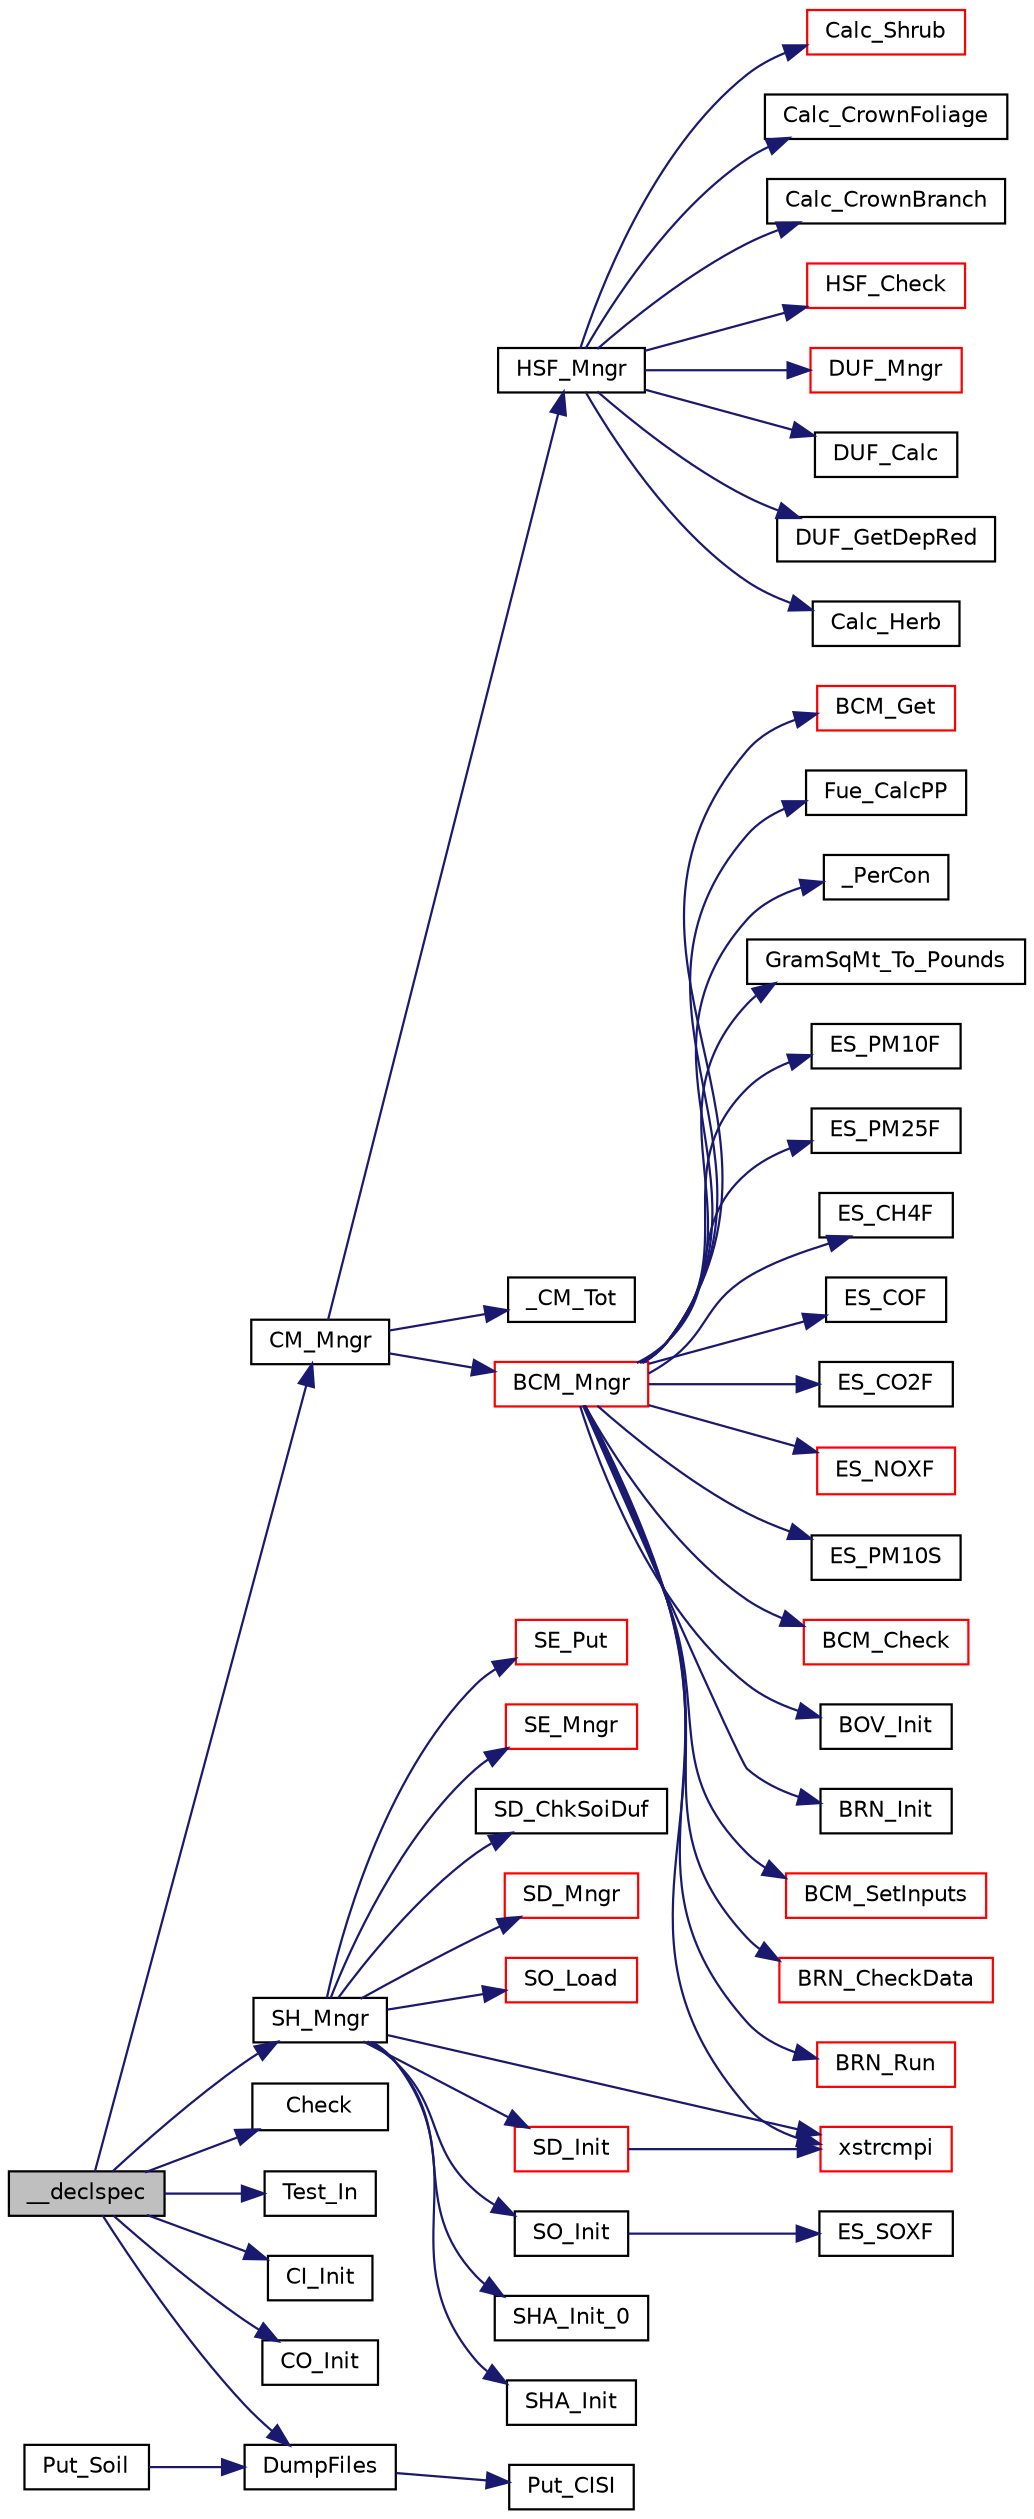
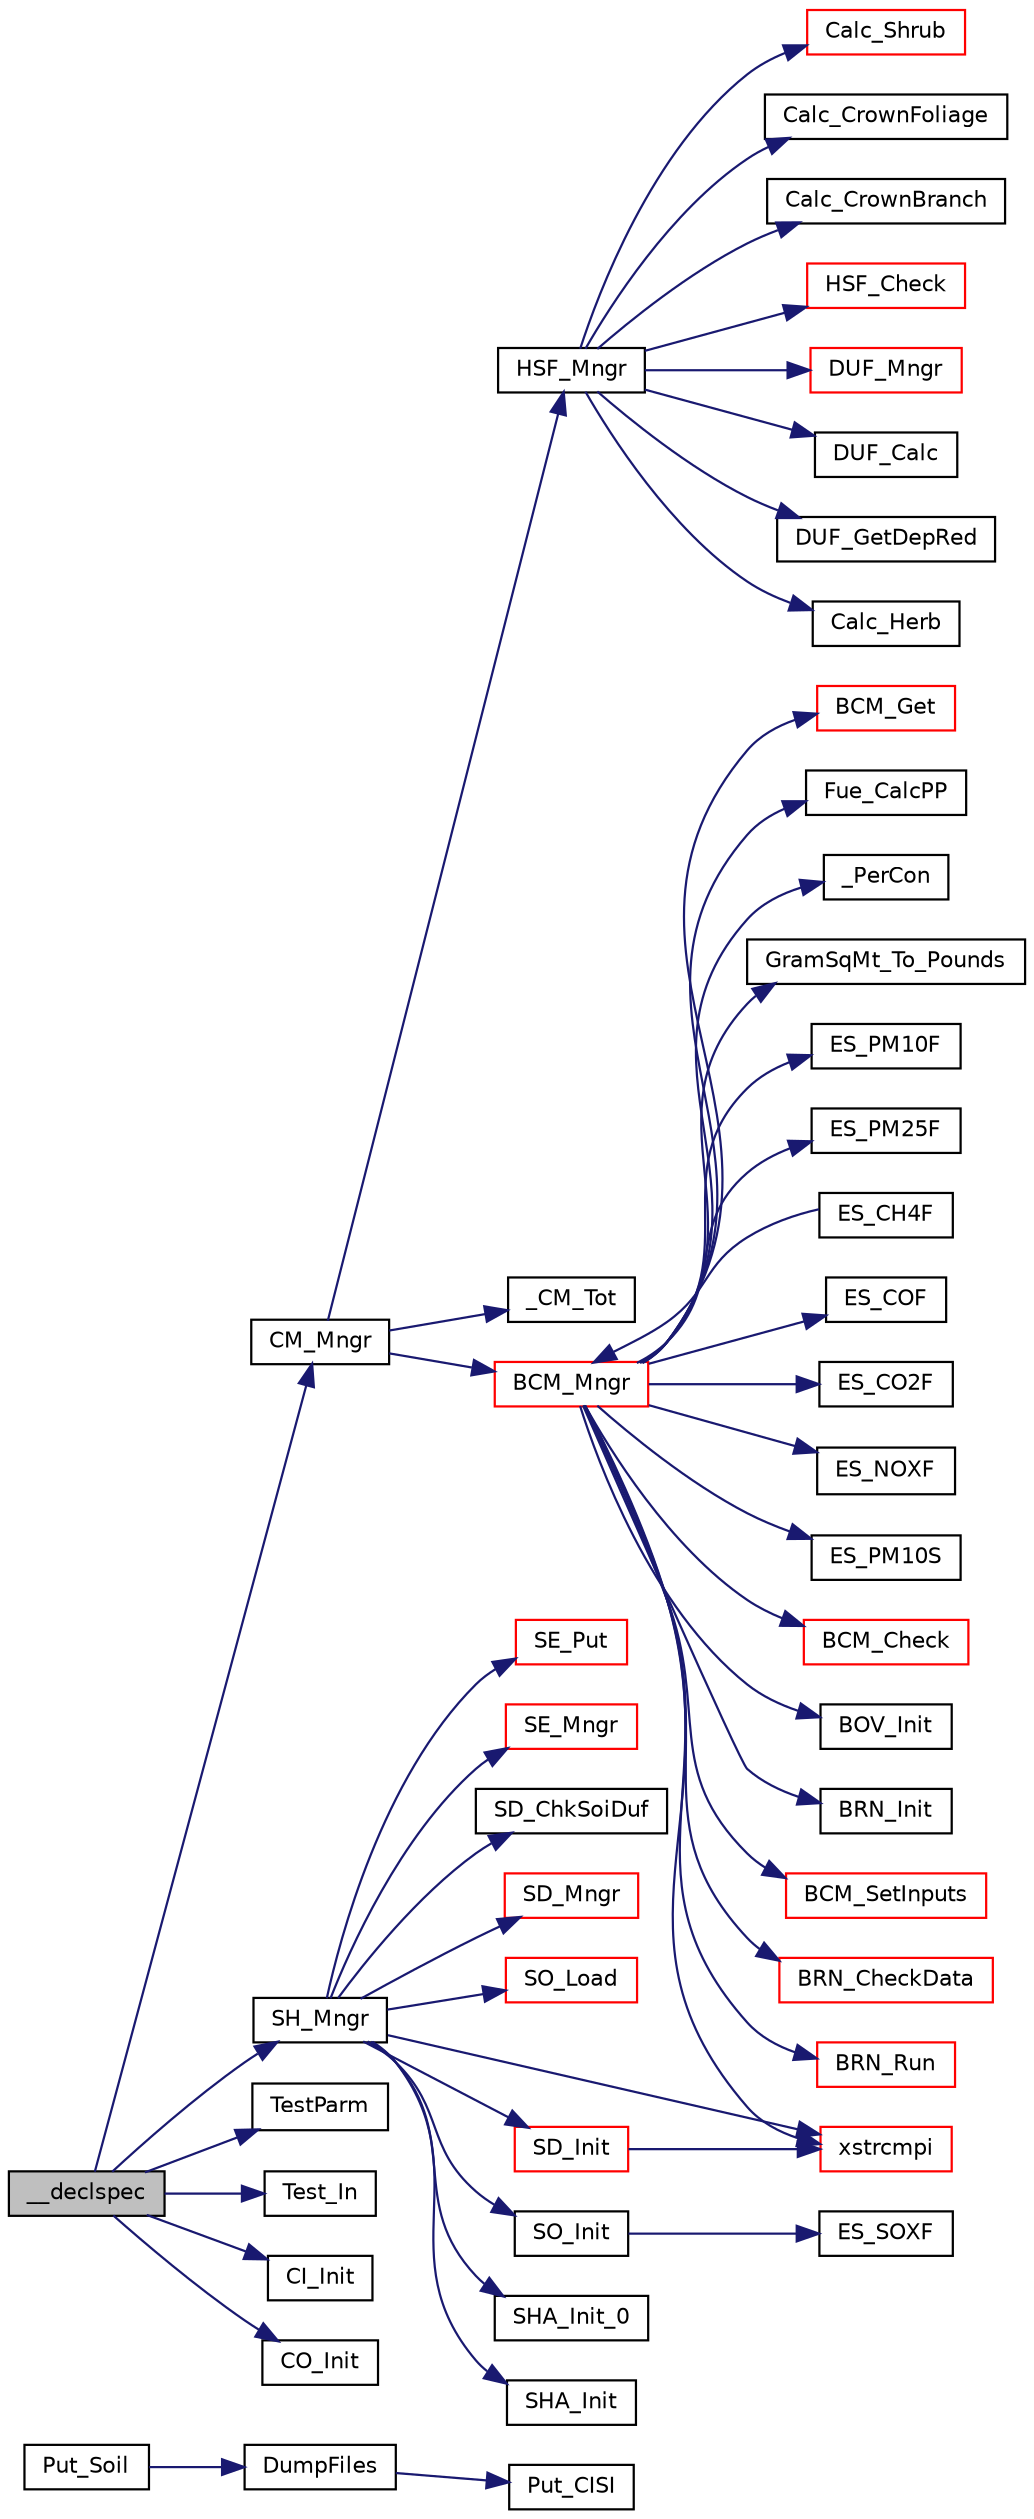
edge "BCM_Mngr" -> "ES_CH4F": reversed
node "ES_NOXF": color red -> black
node "Check": label "Check" -> "TestParm"
edge "__declspec" -> "DumpFiles": removed
